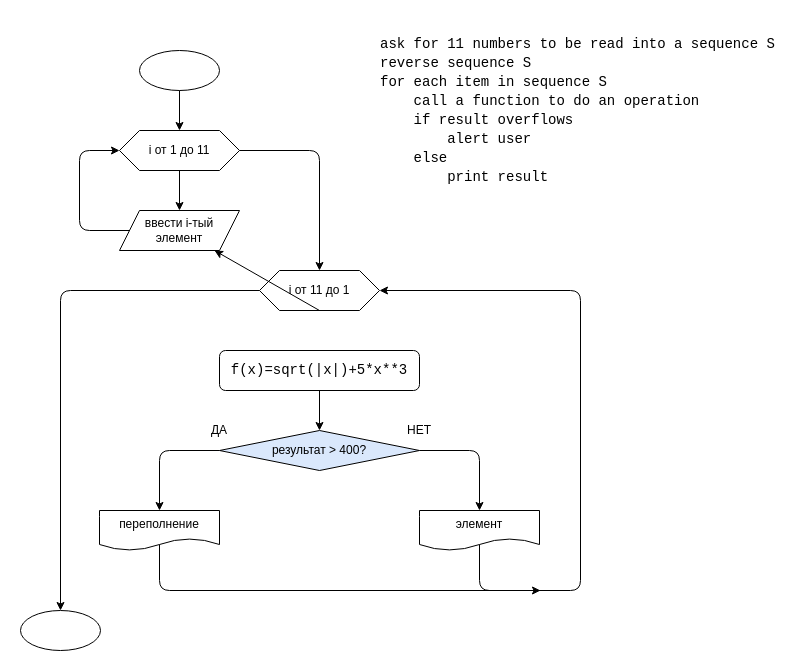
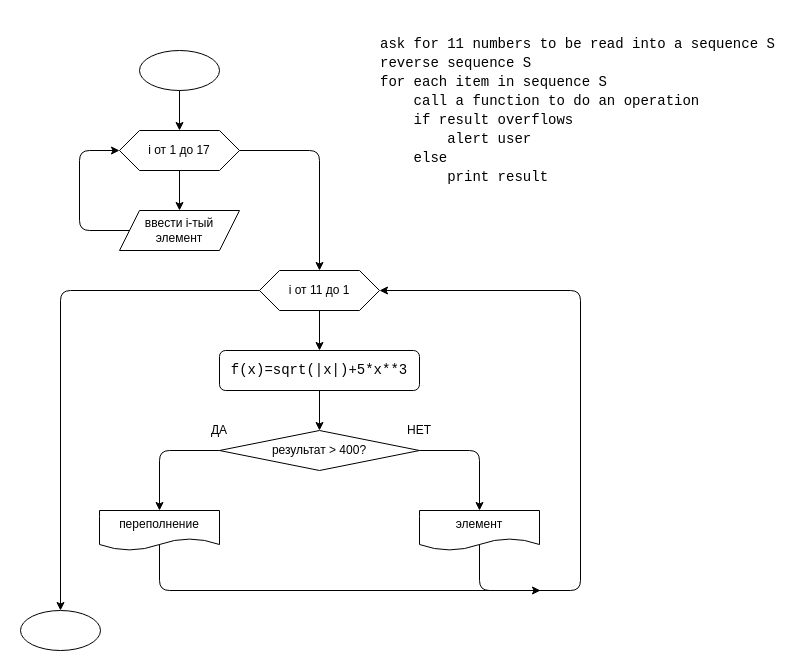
node "i от 1 до 11": label "i от 1 до 11" -> "i от 1 до 17"
edge "i от 11 до 1" -> "ввести i-тый элемент": now "i от 11 до 1" -> "f(x)=sqrt(|x|)+5*x**3"
node "результат > 400?": fillcolor #dae8fc -> #ffffff
